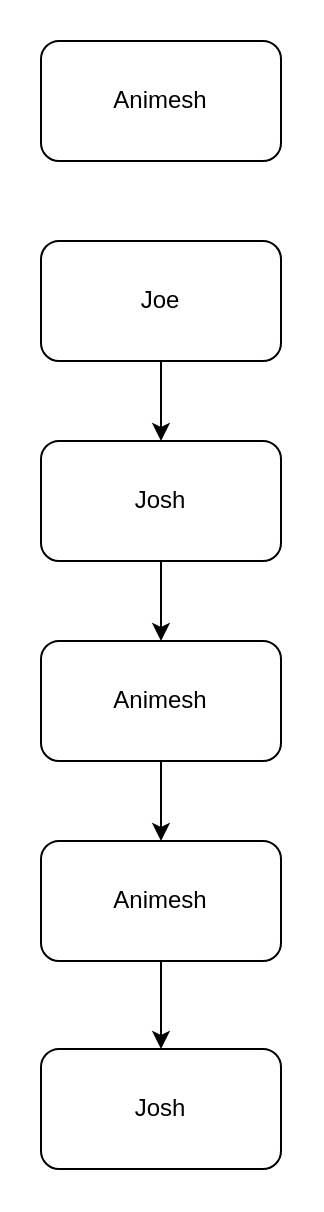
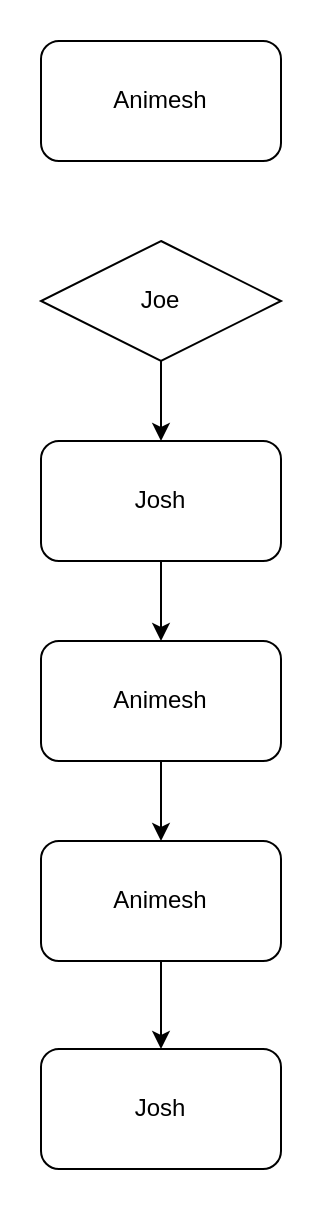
node "Joe": shape rounded rectangle -> diamond
